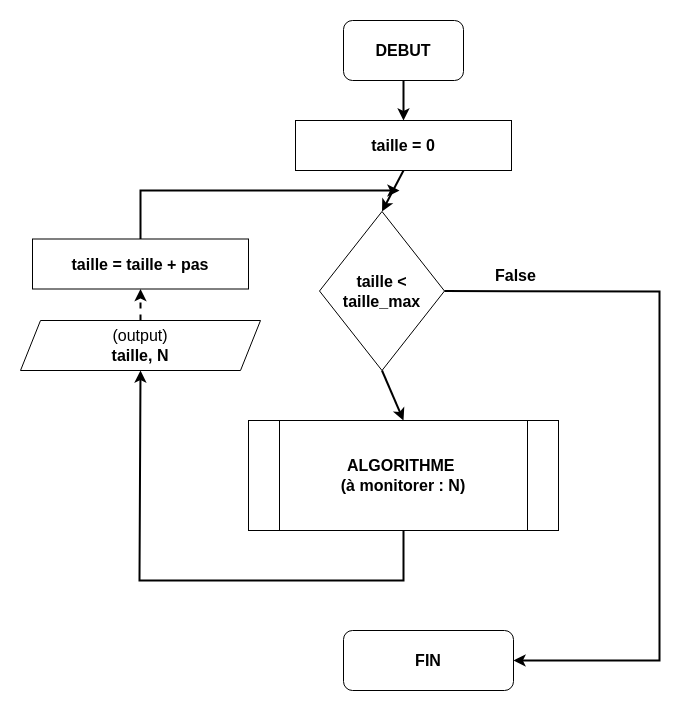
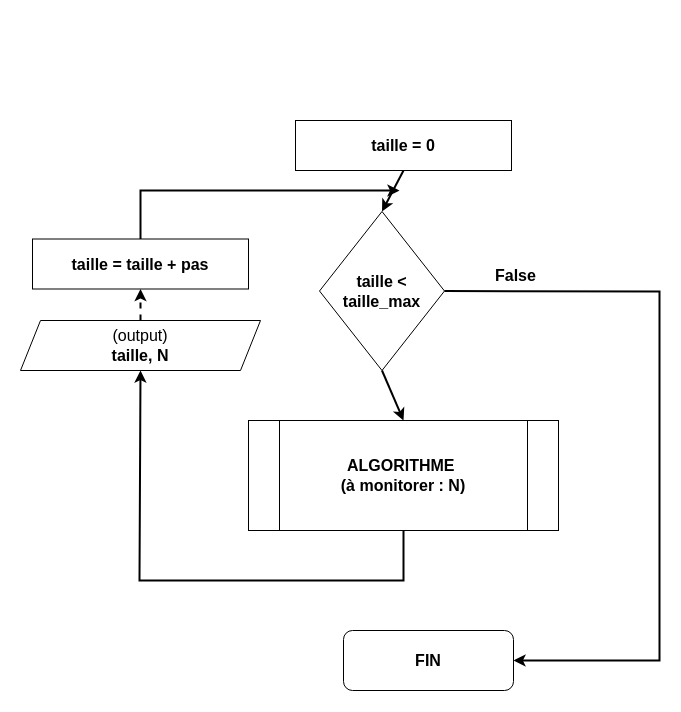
node "DEBUT": removed
edge "DEBUT" -> "taille = 0": removed
